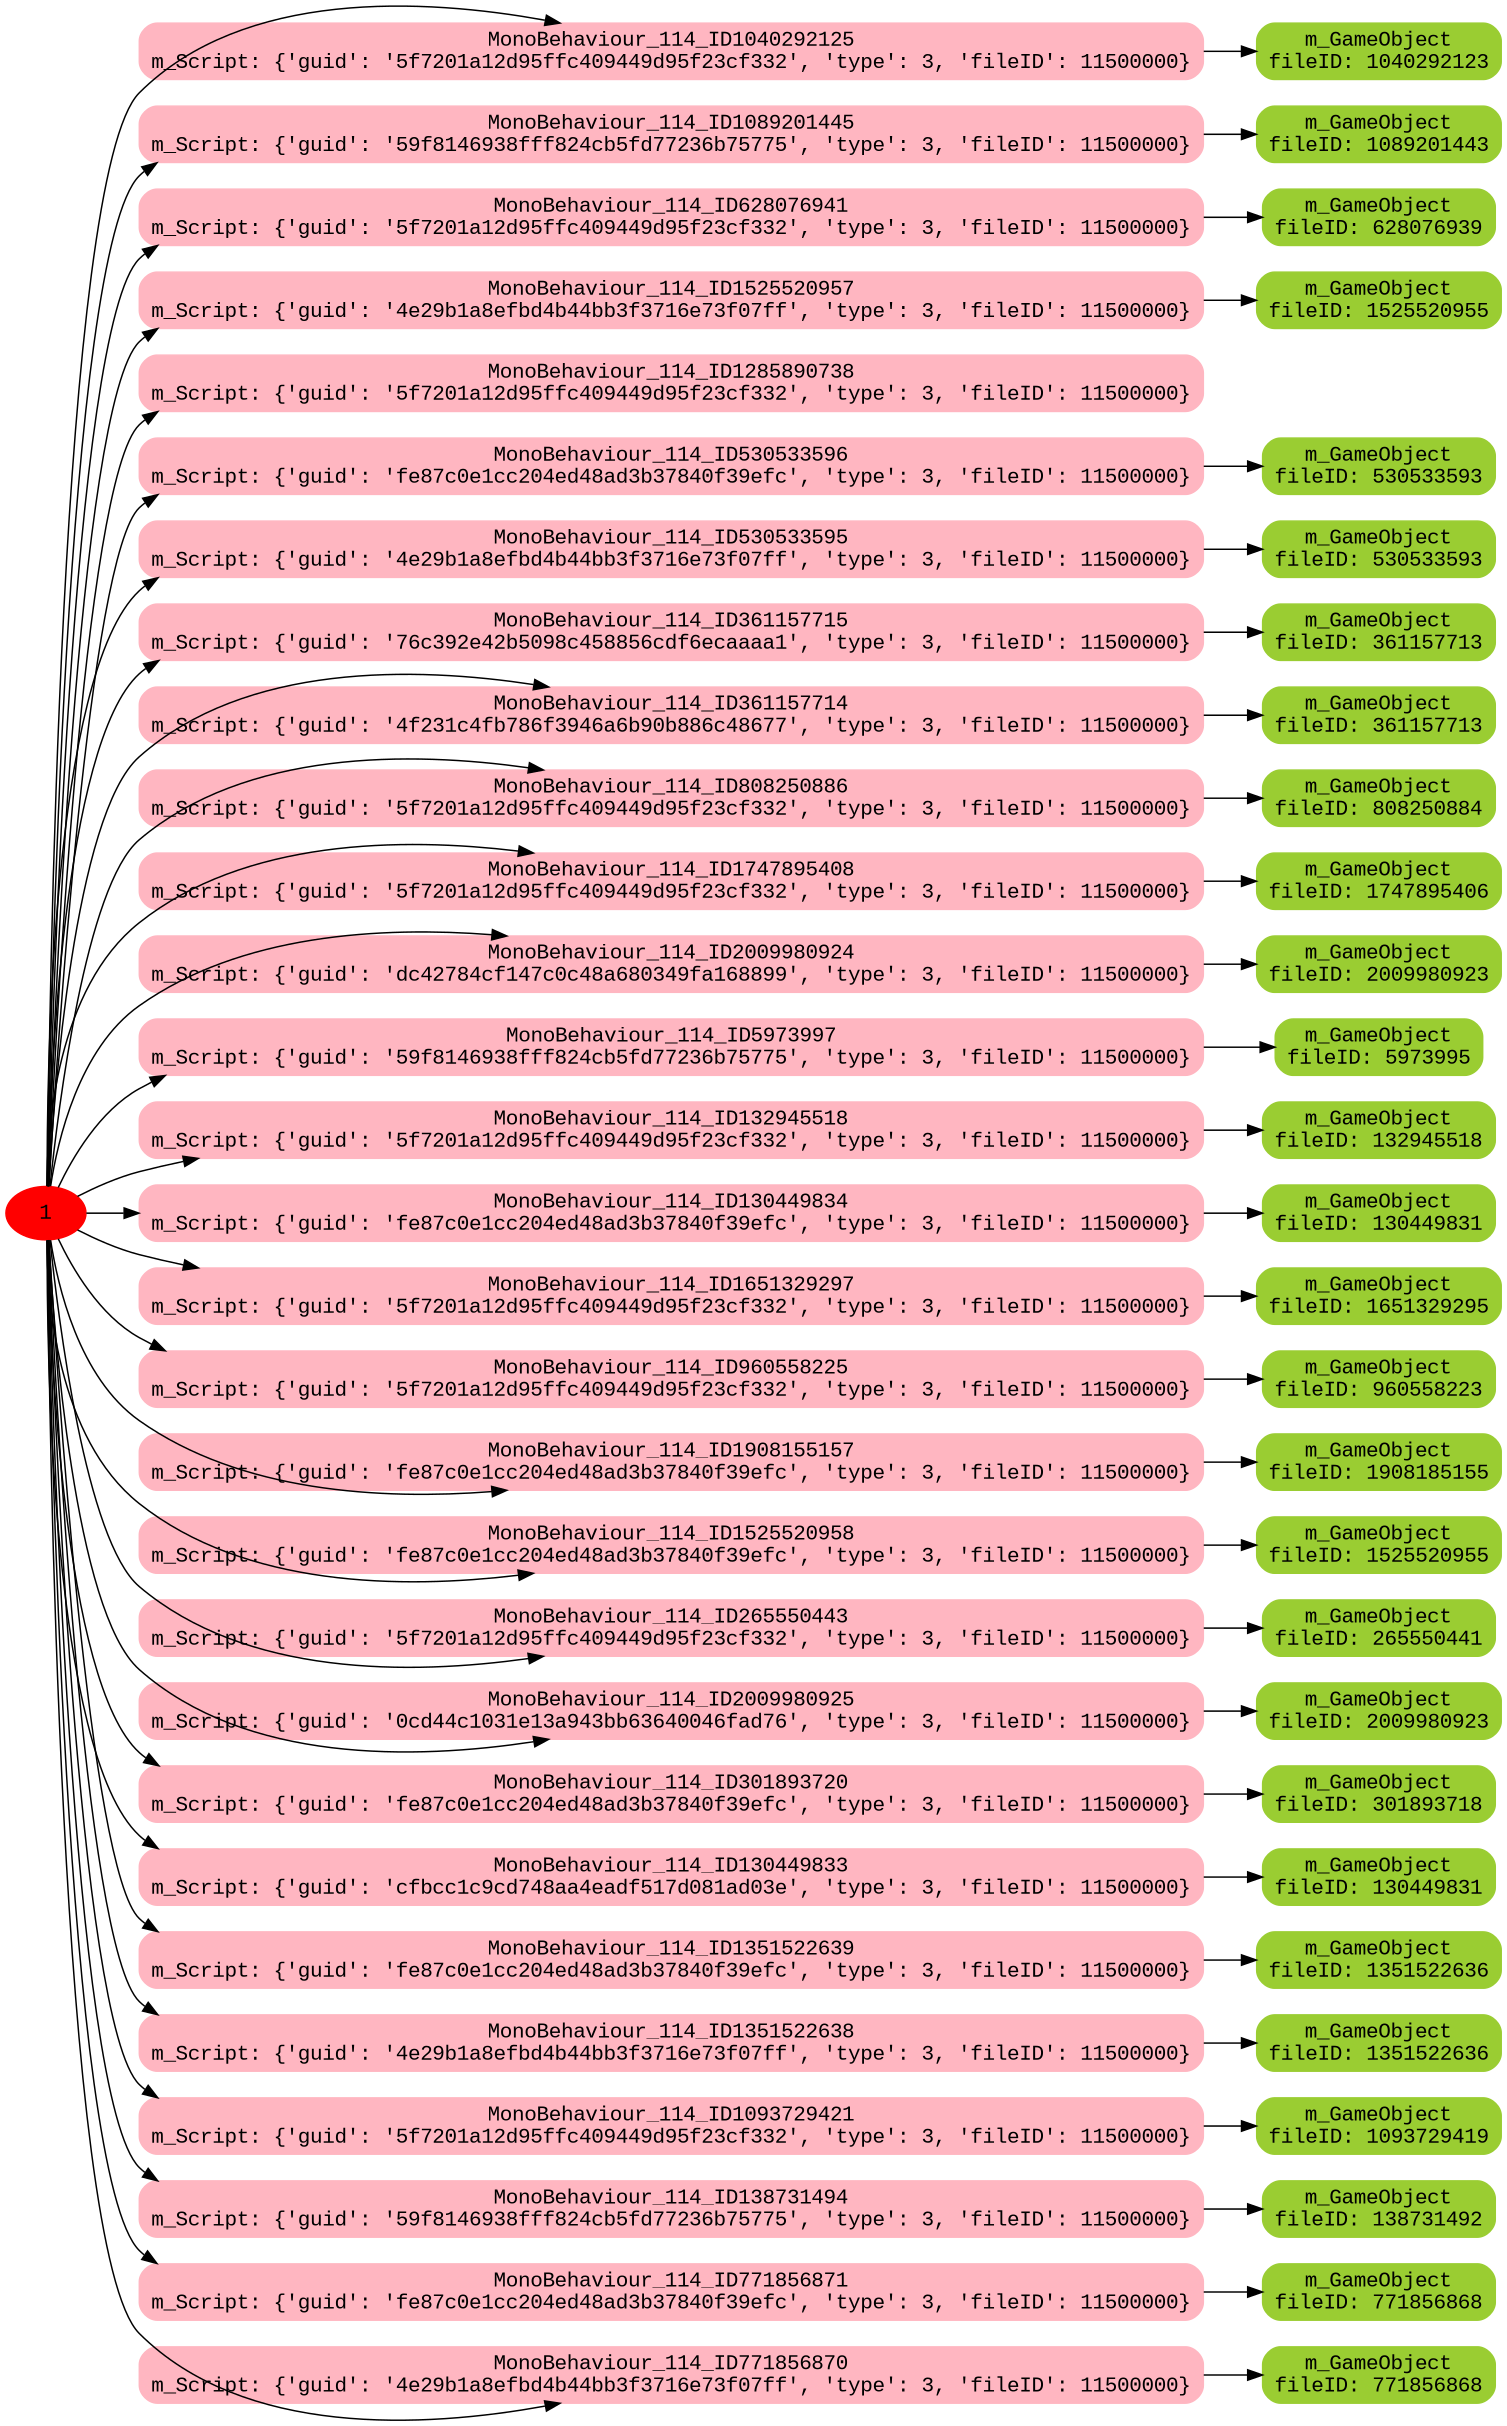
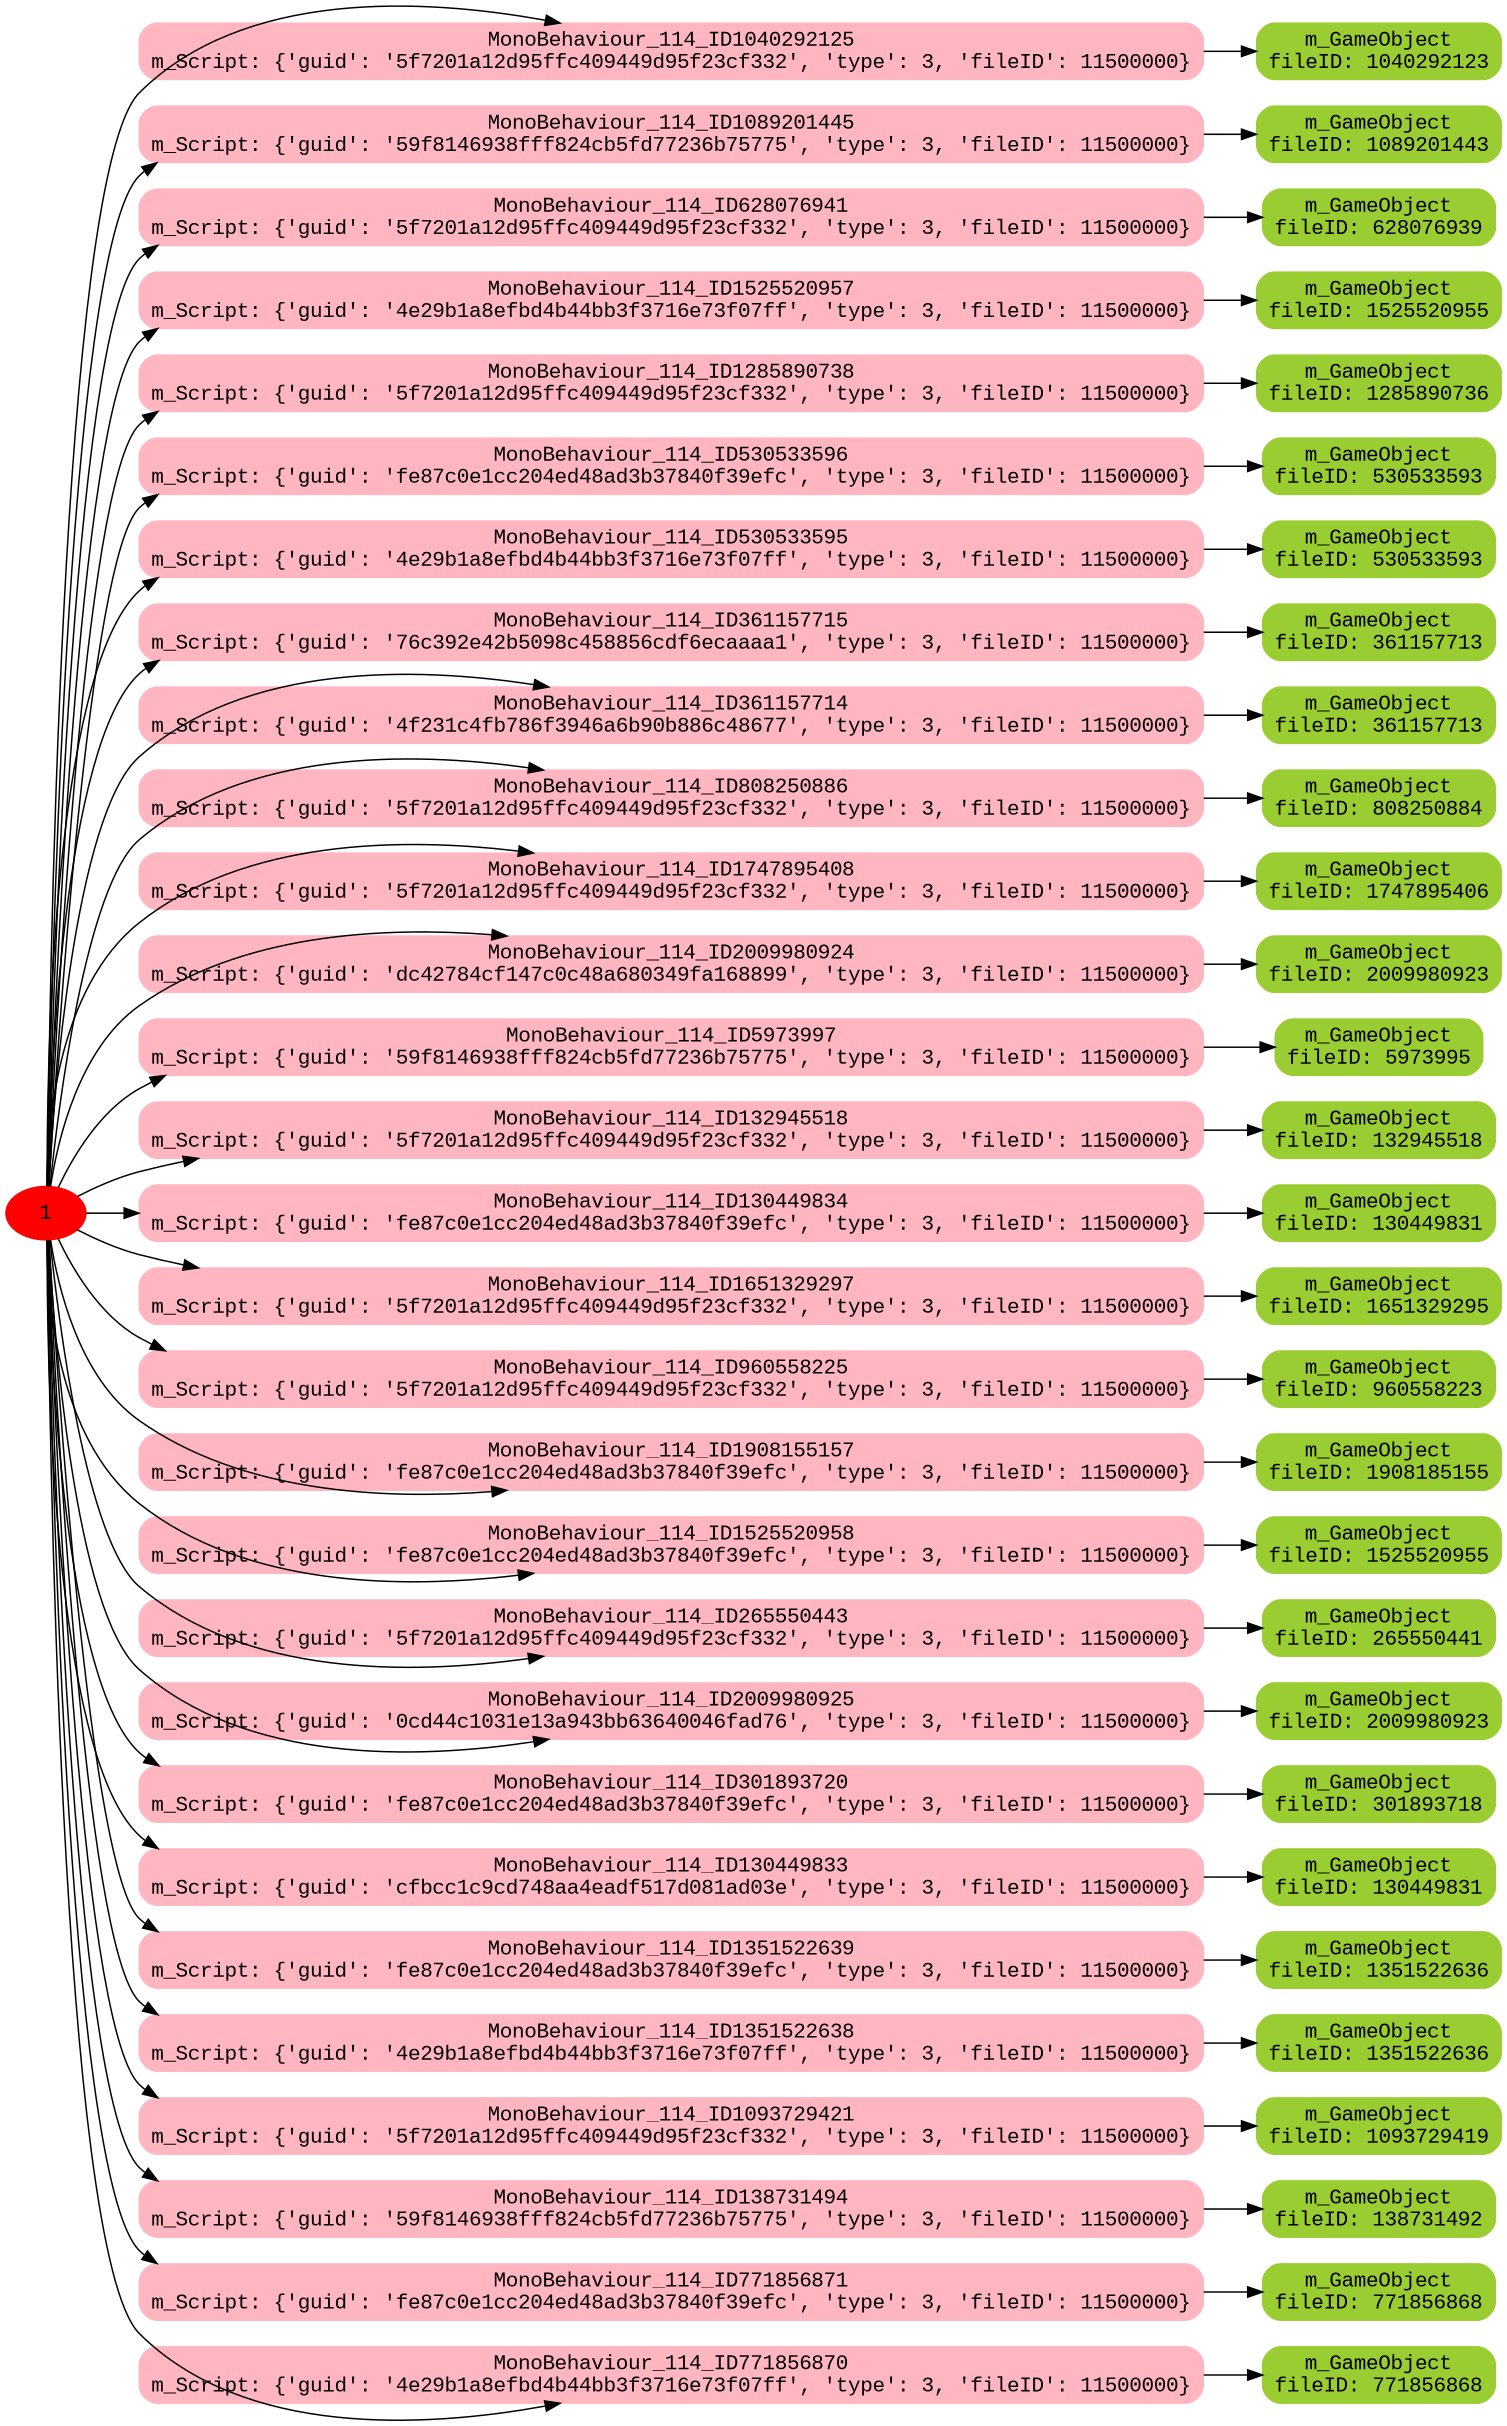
node "m_GameObject fileID: 1285890736": added
